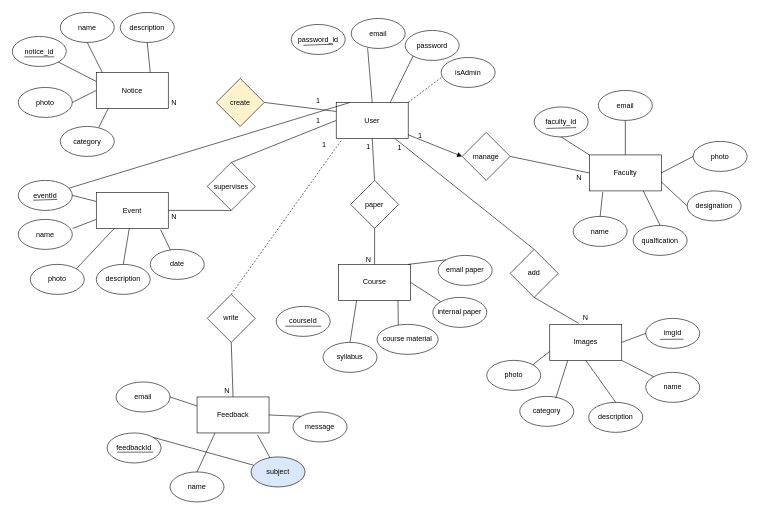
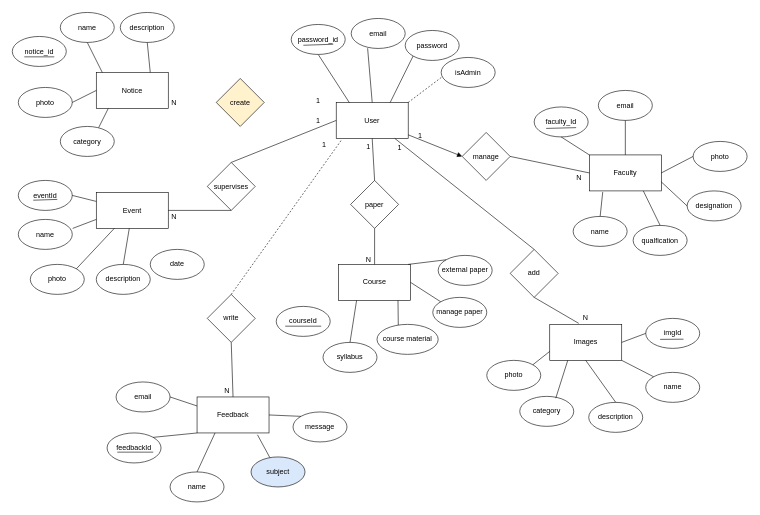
edge "notice_id" -- "Notice": removed
edge "create" -- "User": removed
edge "User" -- "eventId": now "User" -- "password_id"
edge "Event" -- "date": removed
node "email paper": label "email paper" -> "external paper"
node "internal paper": label "internal paper" -> "manage paper"
edge "feedbackId" -- "subject": now "feedbackId" -- "Feedback"
